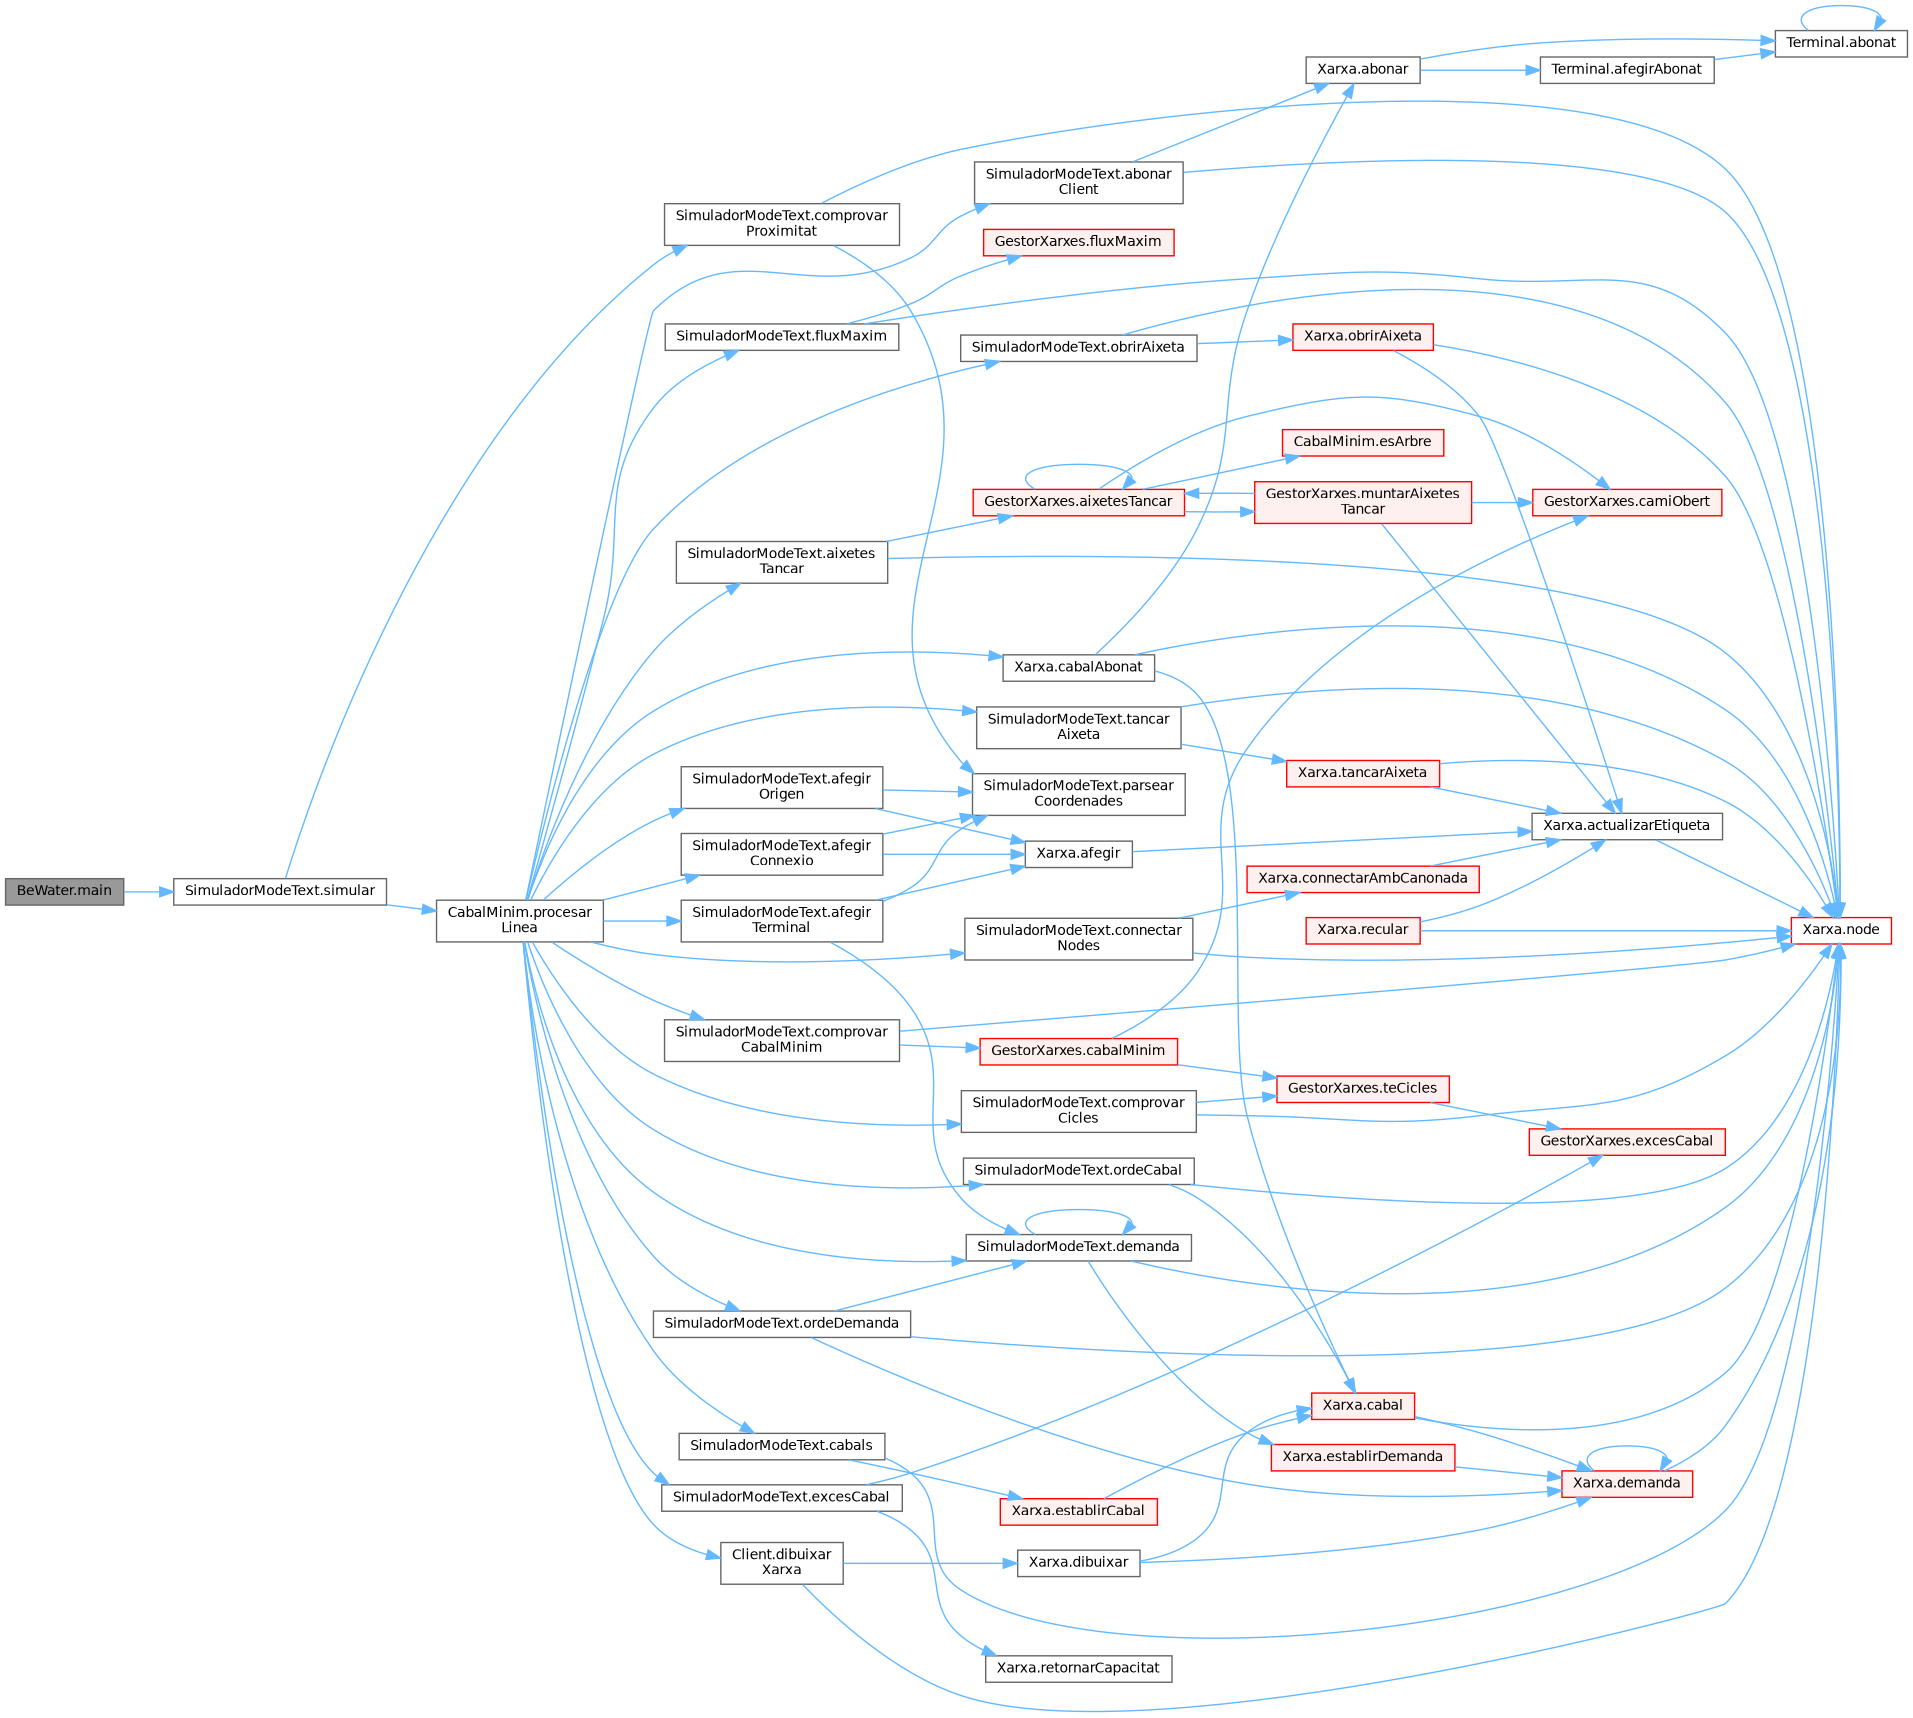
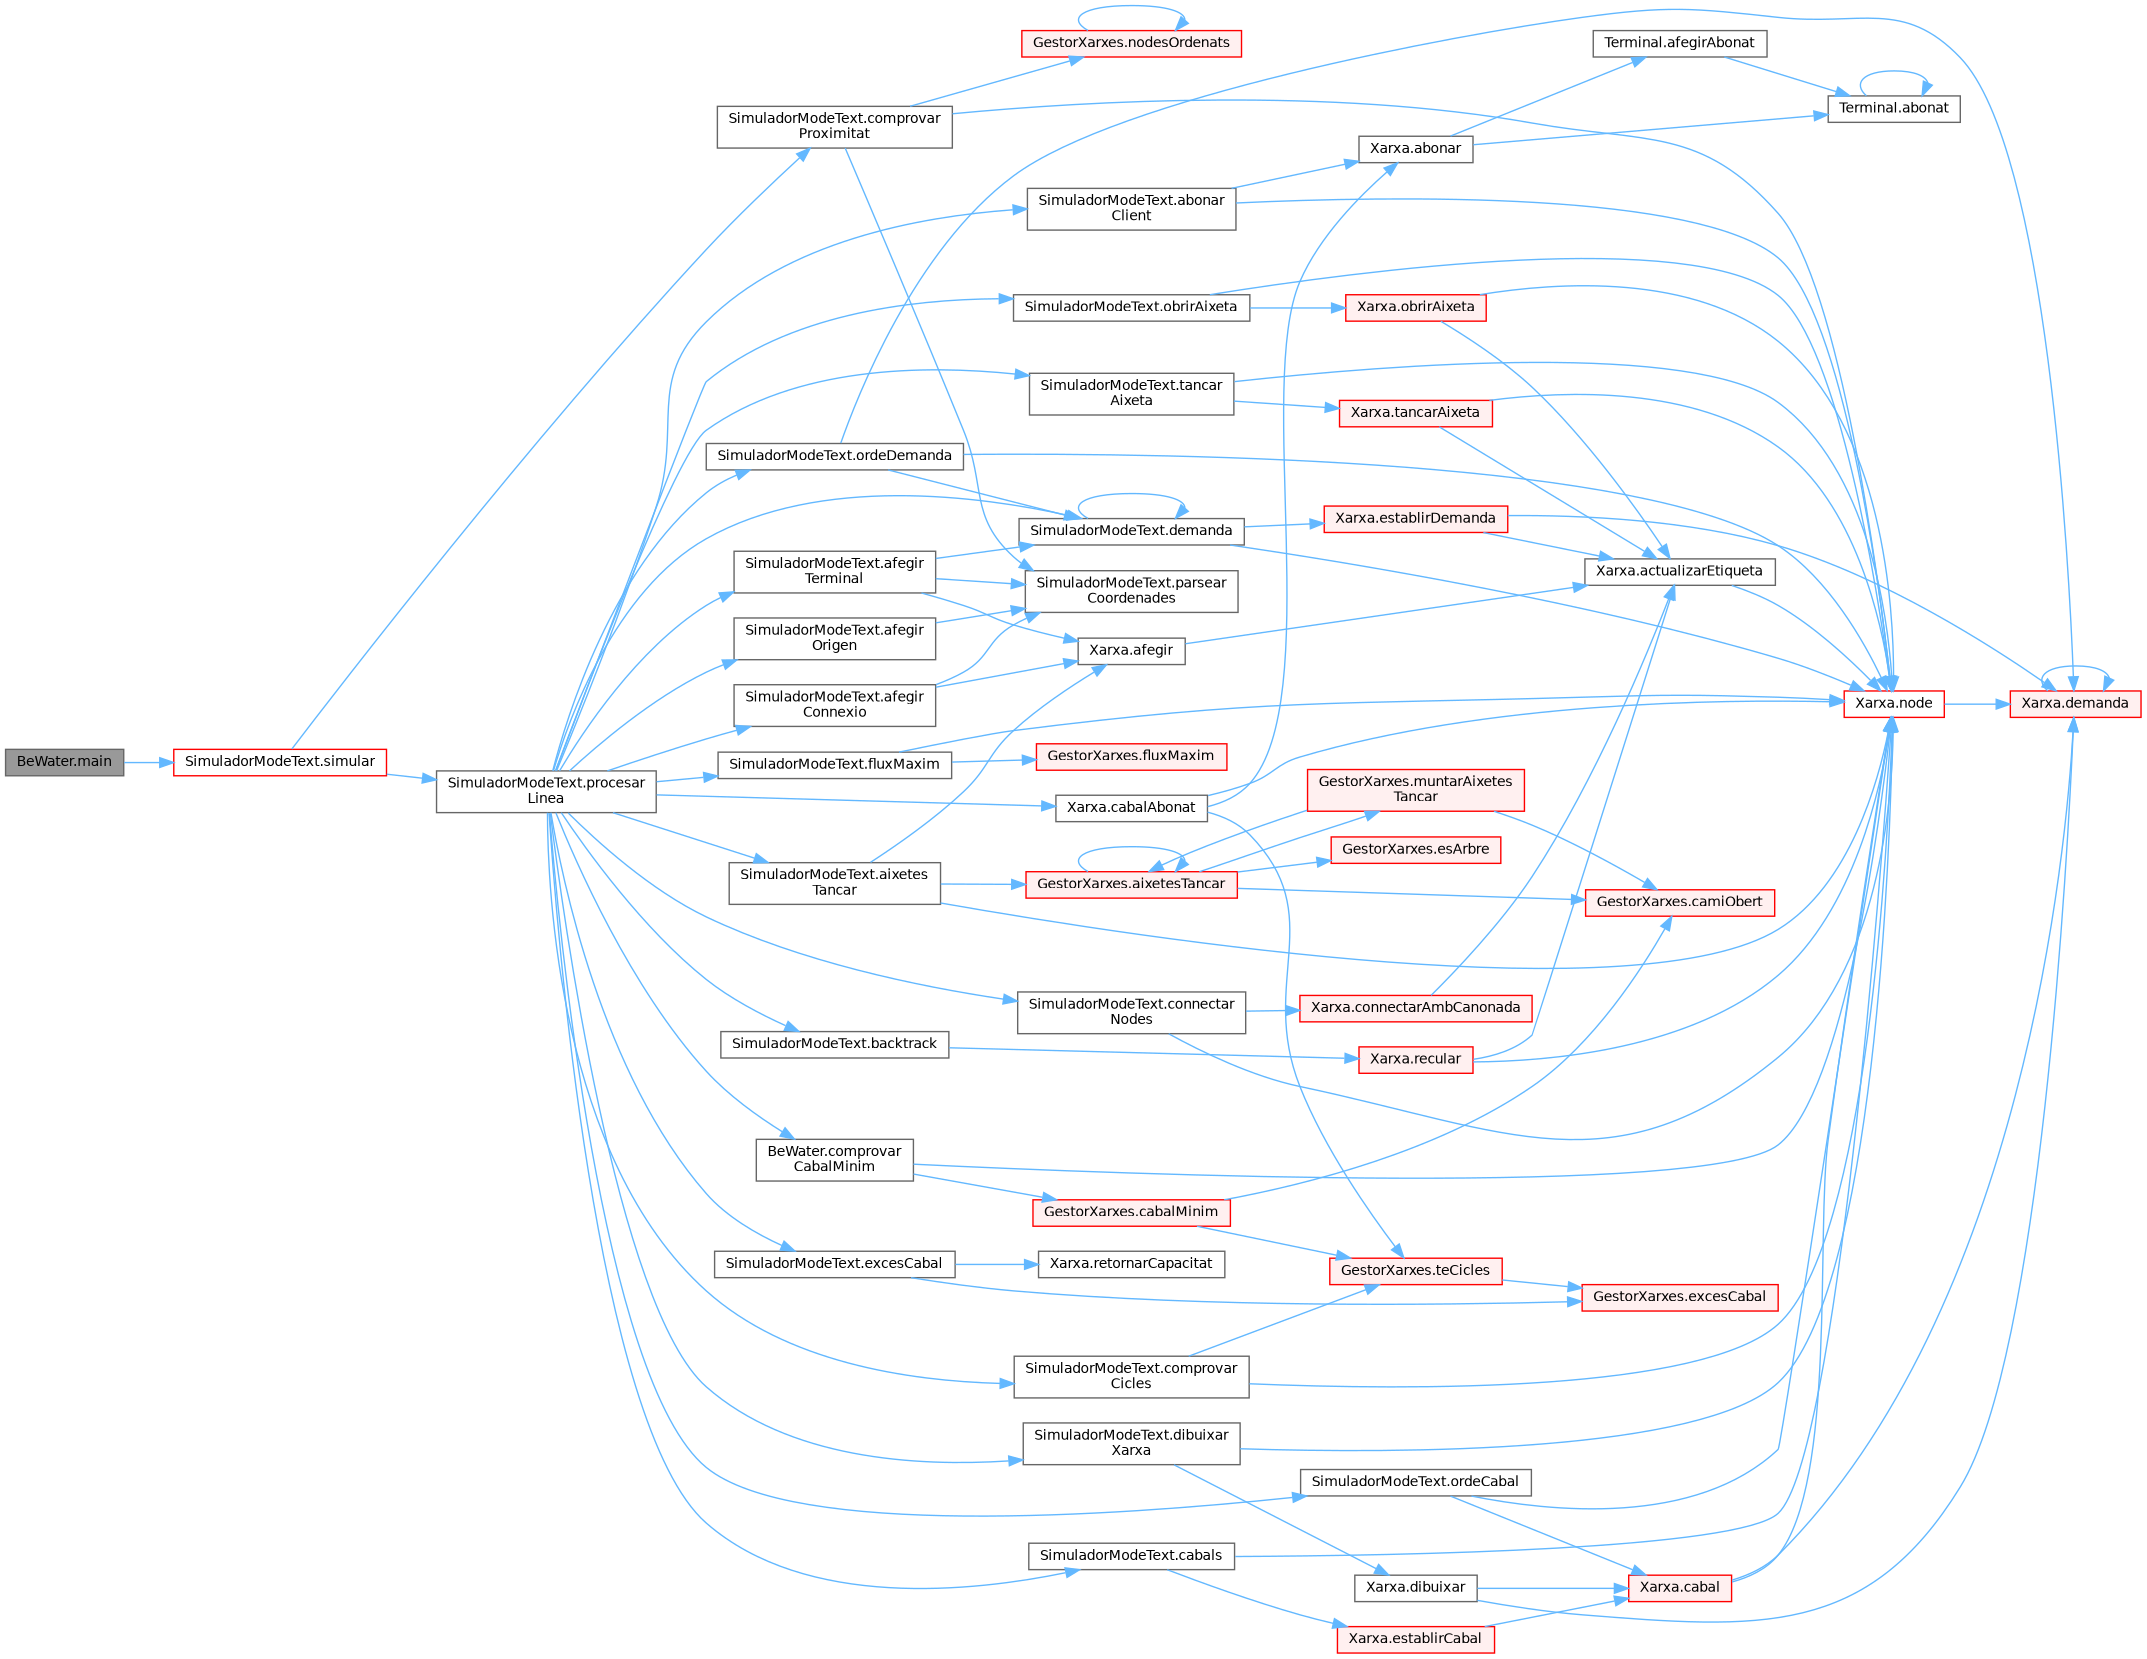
node "GestorXarxes.nodesOrdenats": added
node "CabalMinim.esArbre": label "CabalMinim.esArbre" -> "GestorXarxes.esArbre"
edge "GestorXarxes.muntarAixetes Tancar" -> "Xarxa.actualizarEtiqueta": now "Xarxa.establirDemanda" -> "Xarxa.actualizarEtiqueta"
edge "SimuladorModeText.afegir Origen" -> "Xarxa.afegir": now "SimuladorModeText.aixetes Tancar" -> "Xarxa.afegir"
node "SimuladorModeText.simular": color grey40 -> red
node "CabalMinim.procesar Linea": label "CabalMinim.procesar Linea" -> "SimuladorModeText.procesar Linea"
edge "Xarxa.cabalAbonat" -> "Xarxa.cabal": now "Xarxa.cabalAbonat" -> "GestorXarxes.teCicles"
node "SimuladorModeText.comprovar CabalMinim": label "SimuladorModeText.comprovar CabalMinim" -> "BeWater.comprovar CabalMinim"
node "SimuladorModeText.backtrack": added
edge "Xarxa.demanda" -> "Xarxa.node": reversed
node "Client.dibuixar Xarxa": label "Client.dibuixar Xarxa" -> "SimuladorModeText.dibuixar Xarxa"
